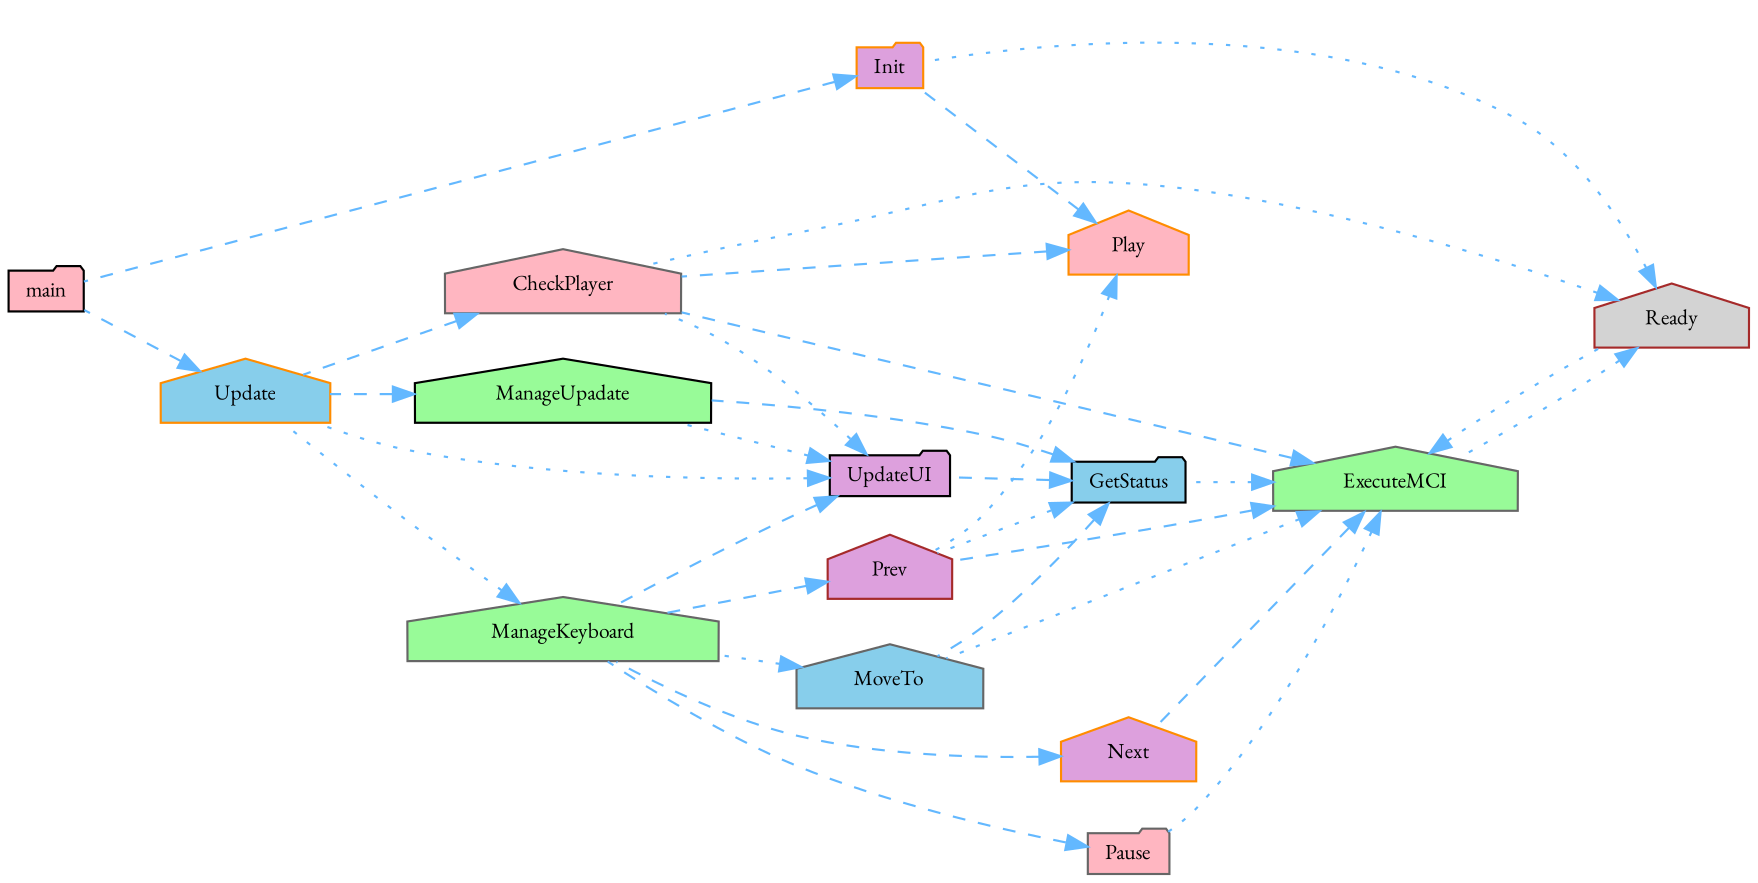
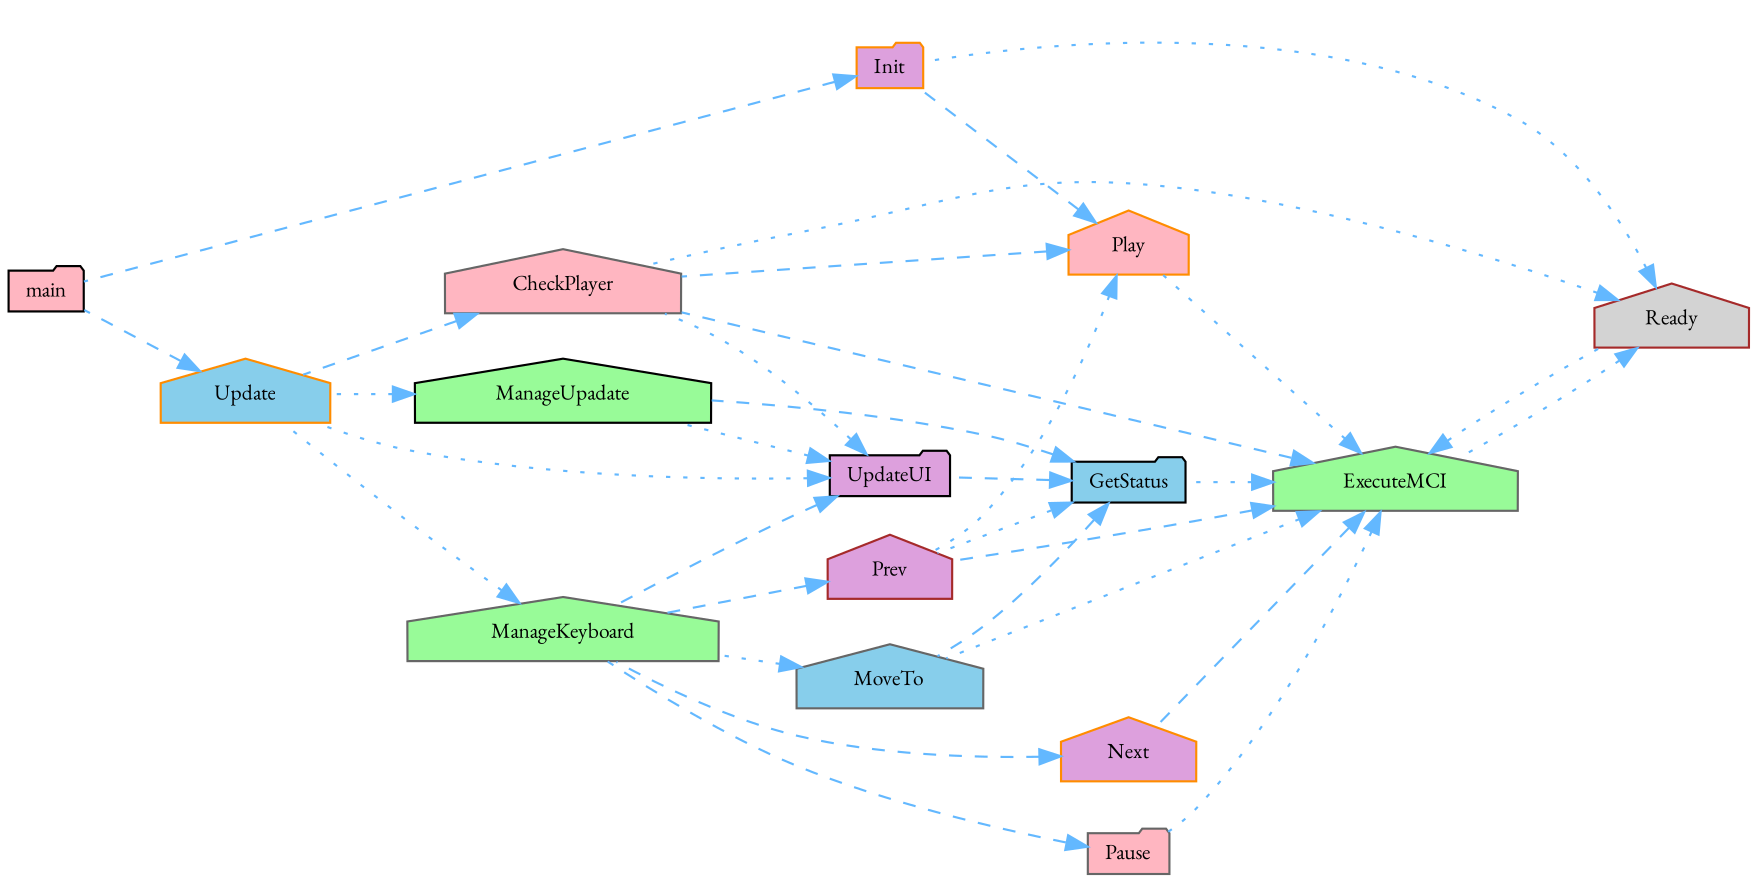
edge "Play" -> "ExecuteMCI": added
edge "Update" -> "ManageUpadate": style dashed -> dotted
